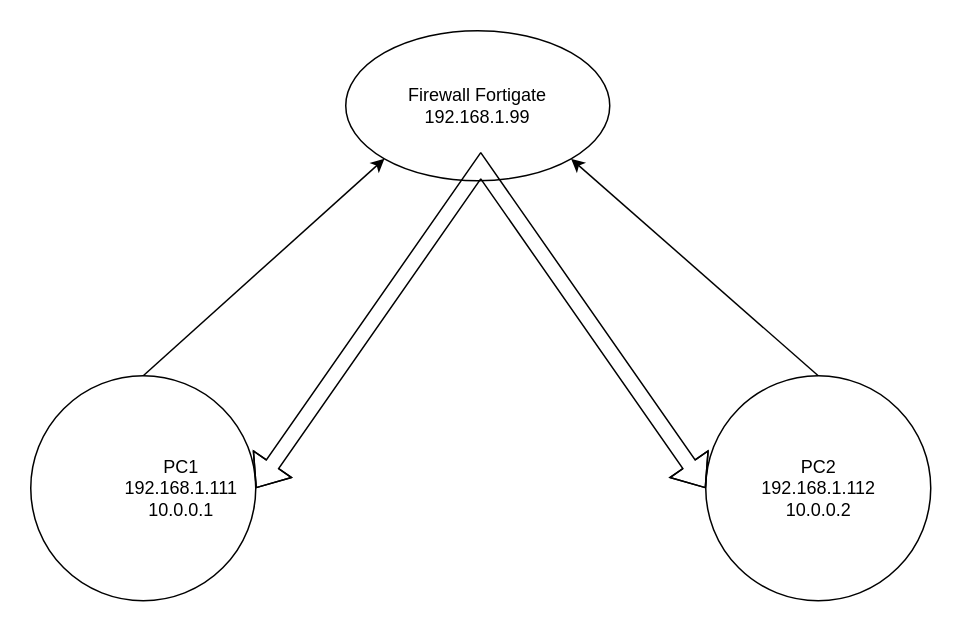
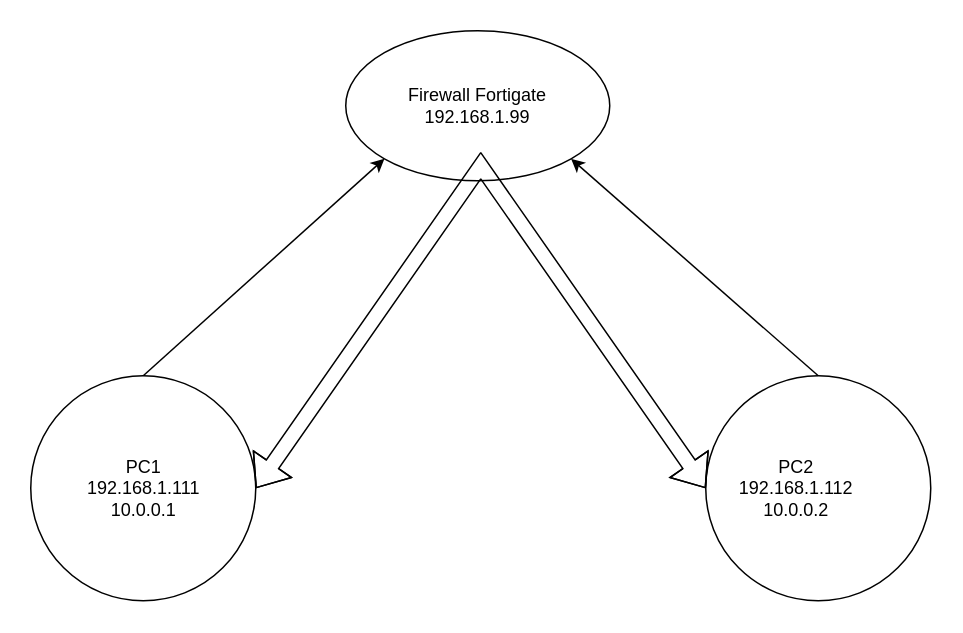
node "PC1 192.168.1.111 10.0.0.1": moved (181, 488) -> (143, 488)
node "PC2 192.168.1.112 10.0.0.2": moved (818, 488) -> (796, 488)
